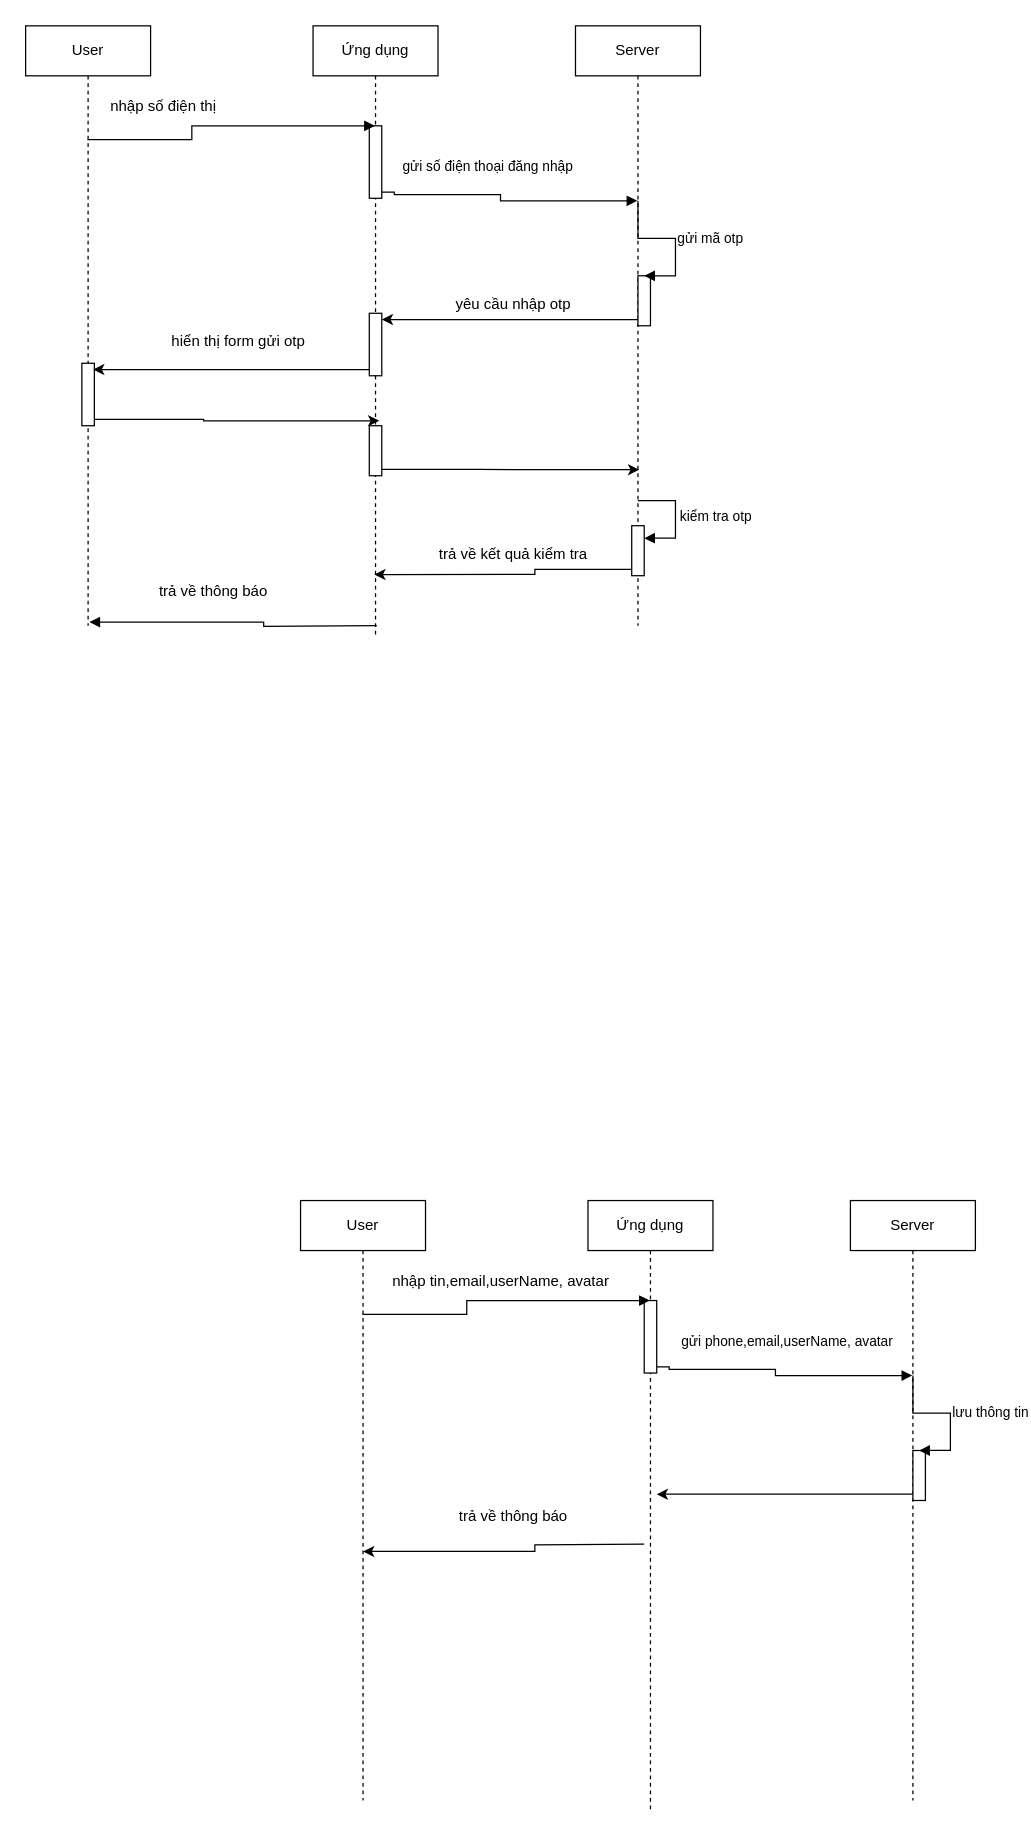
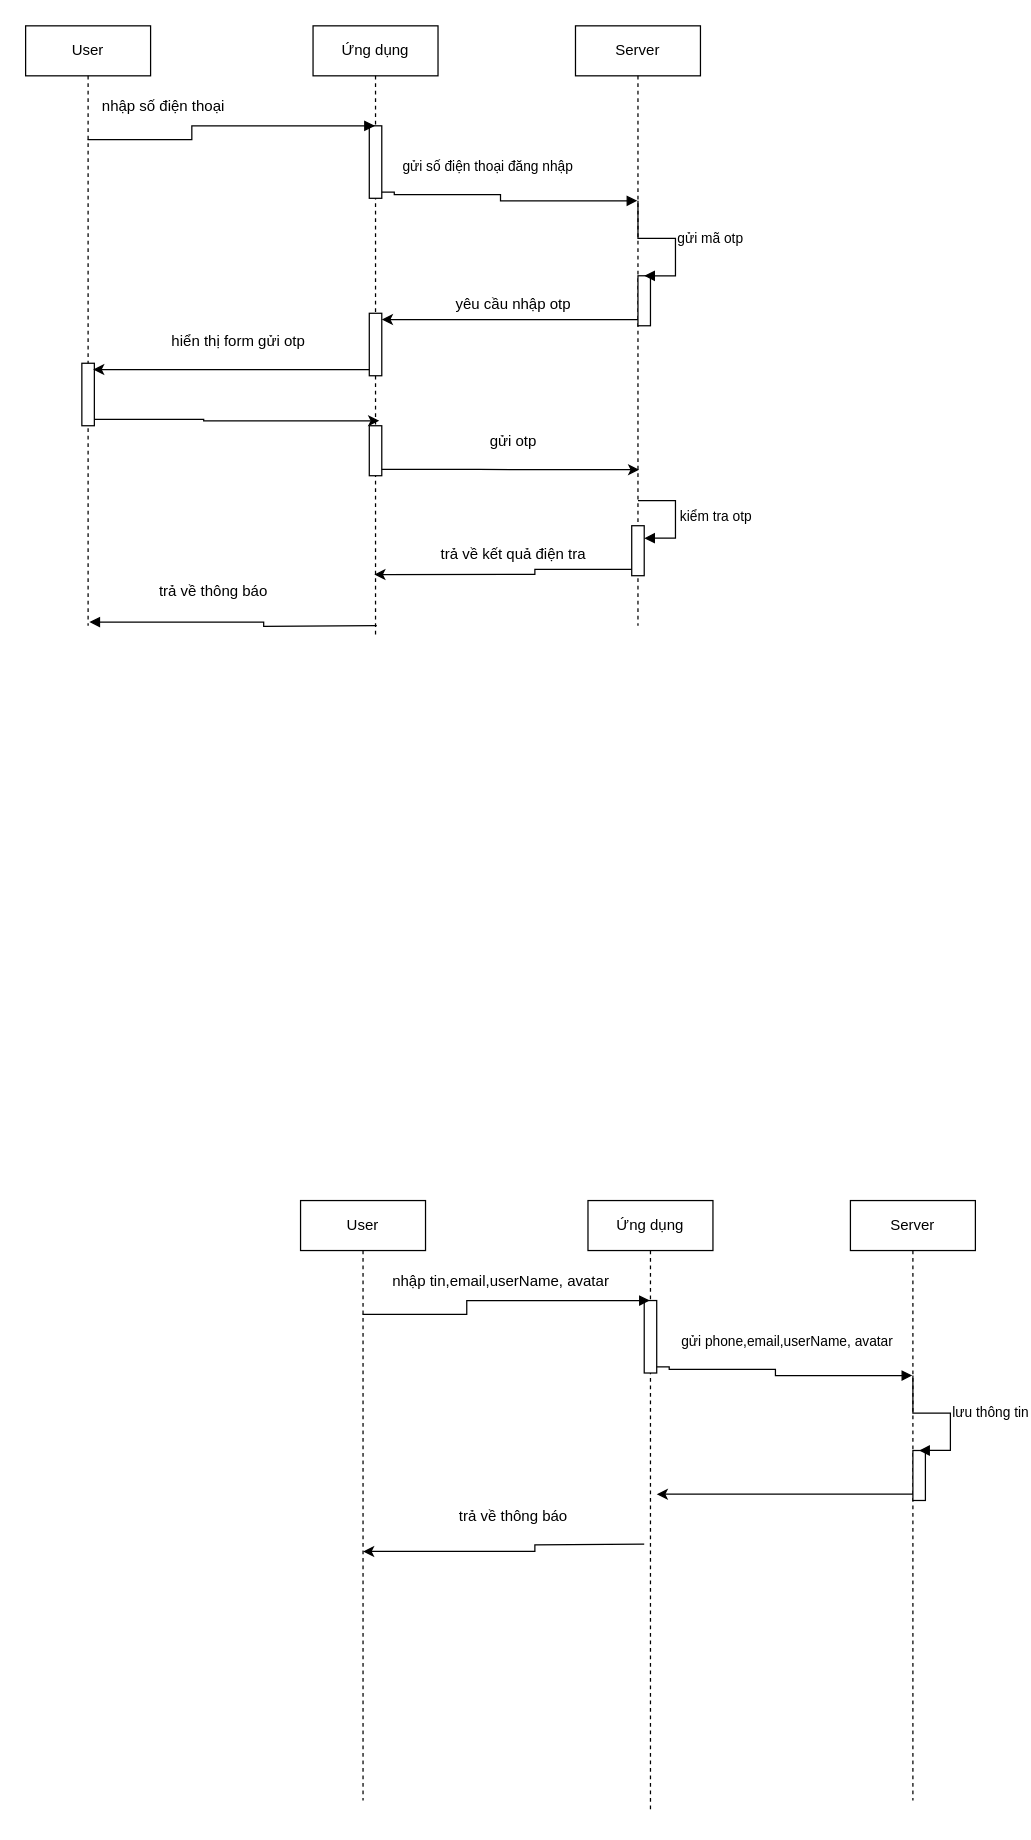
node "nhập số điện thị": label "nhập số điện thị" -> "nhập số điện thoại"
node "gửi otp": added
node "trả về kết quả kiểm tra": label "trả về kết quả kiểm tra" -> "trả về kết quả điện tra"
